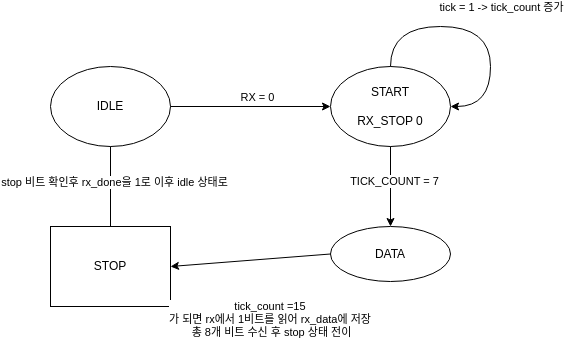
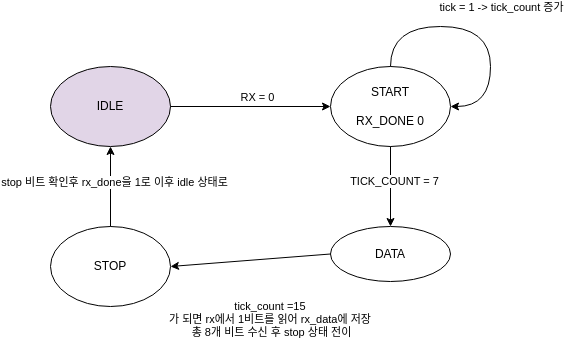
node "IDLE": fillcolor #ffffff -> #e1d5e7
node "START RX_STOP 0": label "START RX_STOP 0" -> "START RX_DONE 0"
edge "IDLE" -- "STOP": arrowhead none -> classic
node "STOP": shape rectangle -> ellipse
